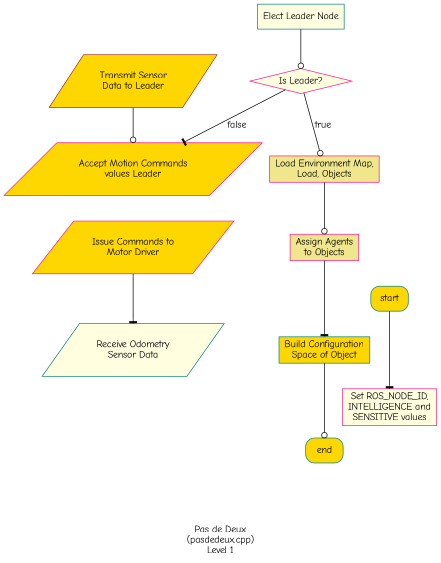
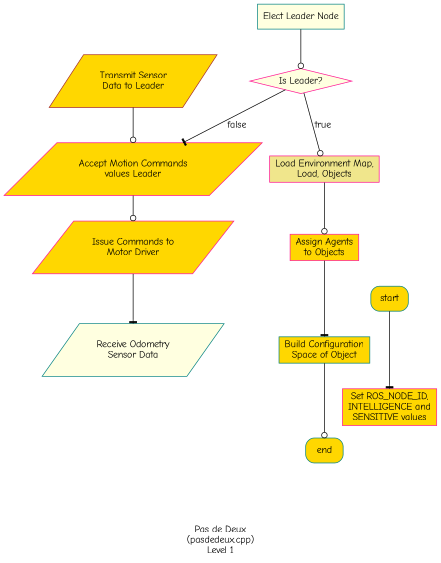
edge "Accept Motion Commands values Leader" -> "Issue Commands to Motor Driver": added
node "Assign Agents to Objects": fillcolor khaki -> gold
node "Set ROS_NODE_ID, INTELLIGENCE and SENSITIVE values": fillcolor lightyellow -> gold
